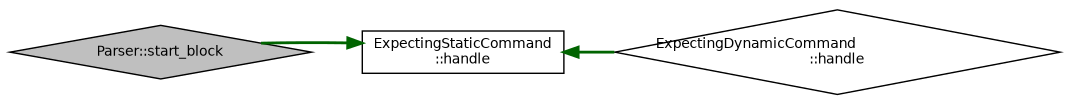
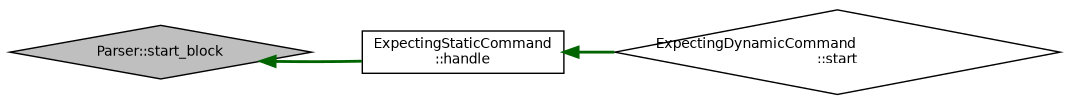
edge "Parser::start_block" -> "ExpectingStaticCommand ::handle": reversed
node "ExpectingDynamicCommand ::handle": label "ExpectingDynamicCommand ::handle" -> "ExpectingDynamicCommand ::start"
